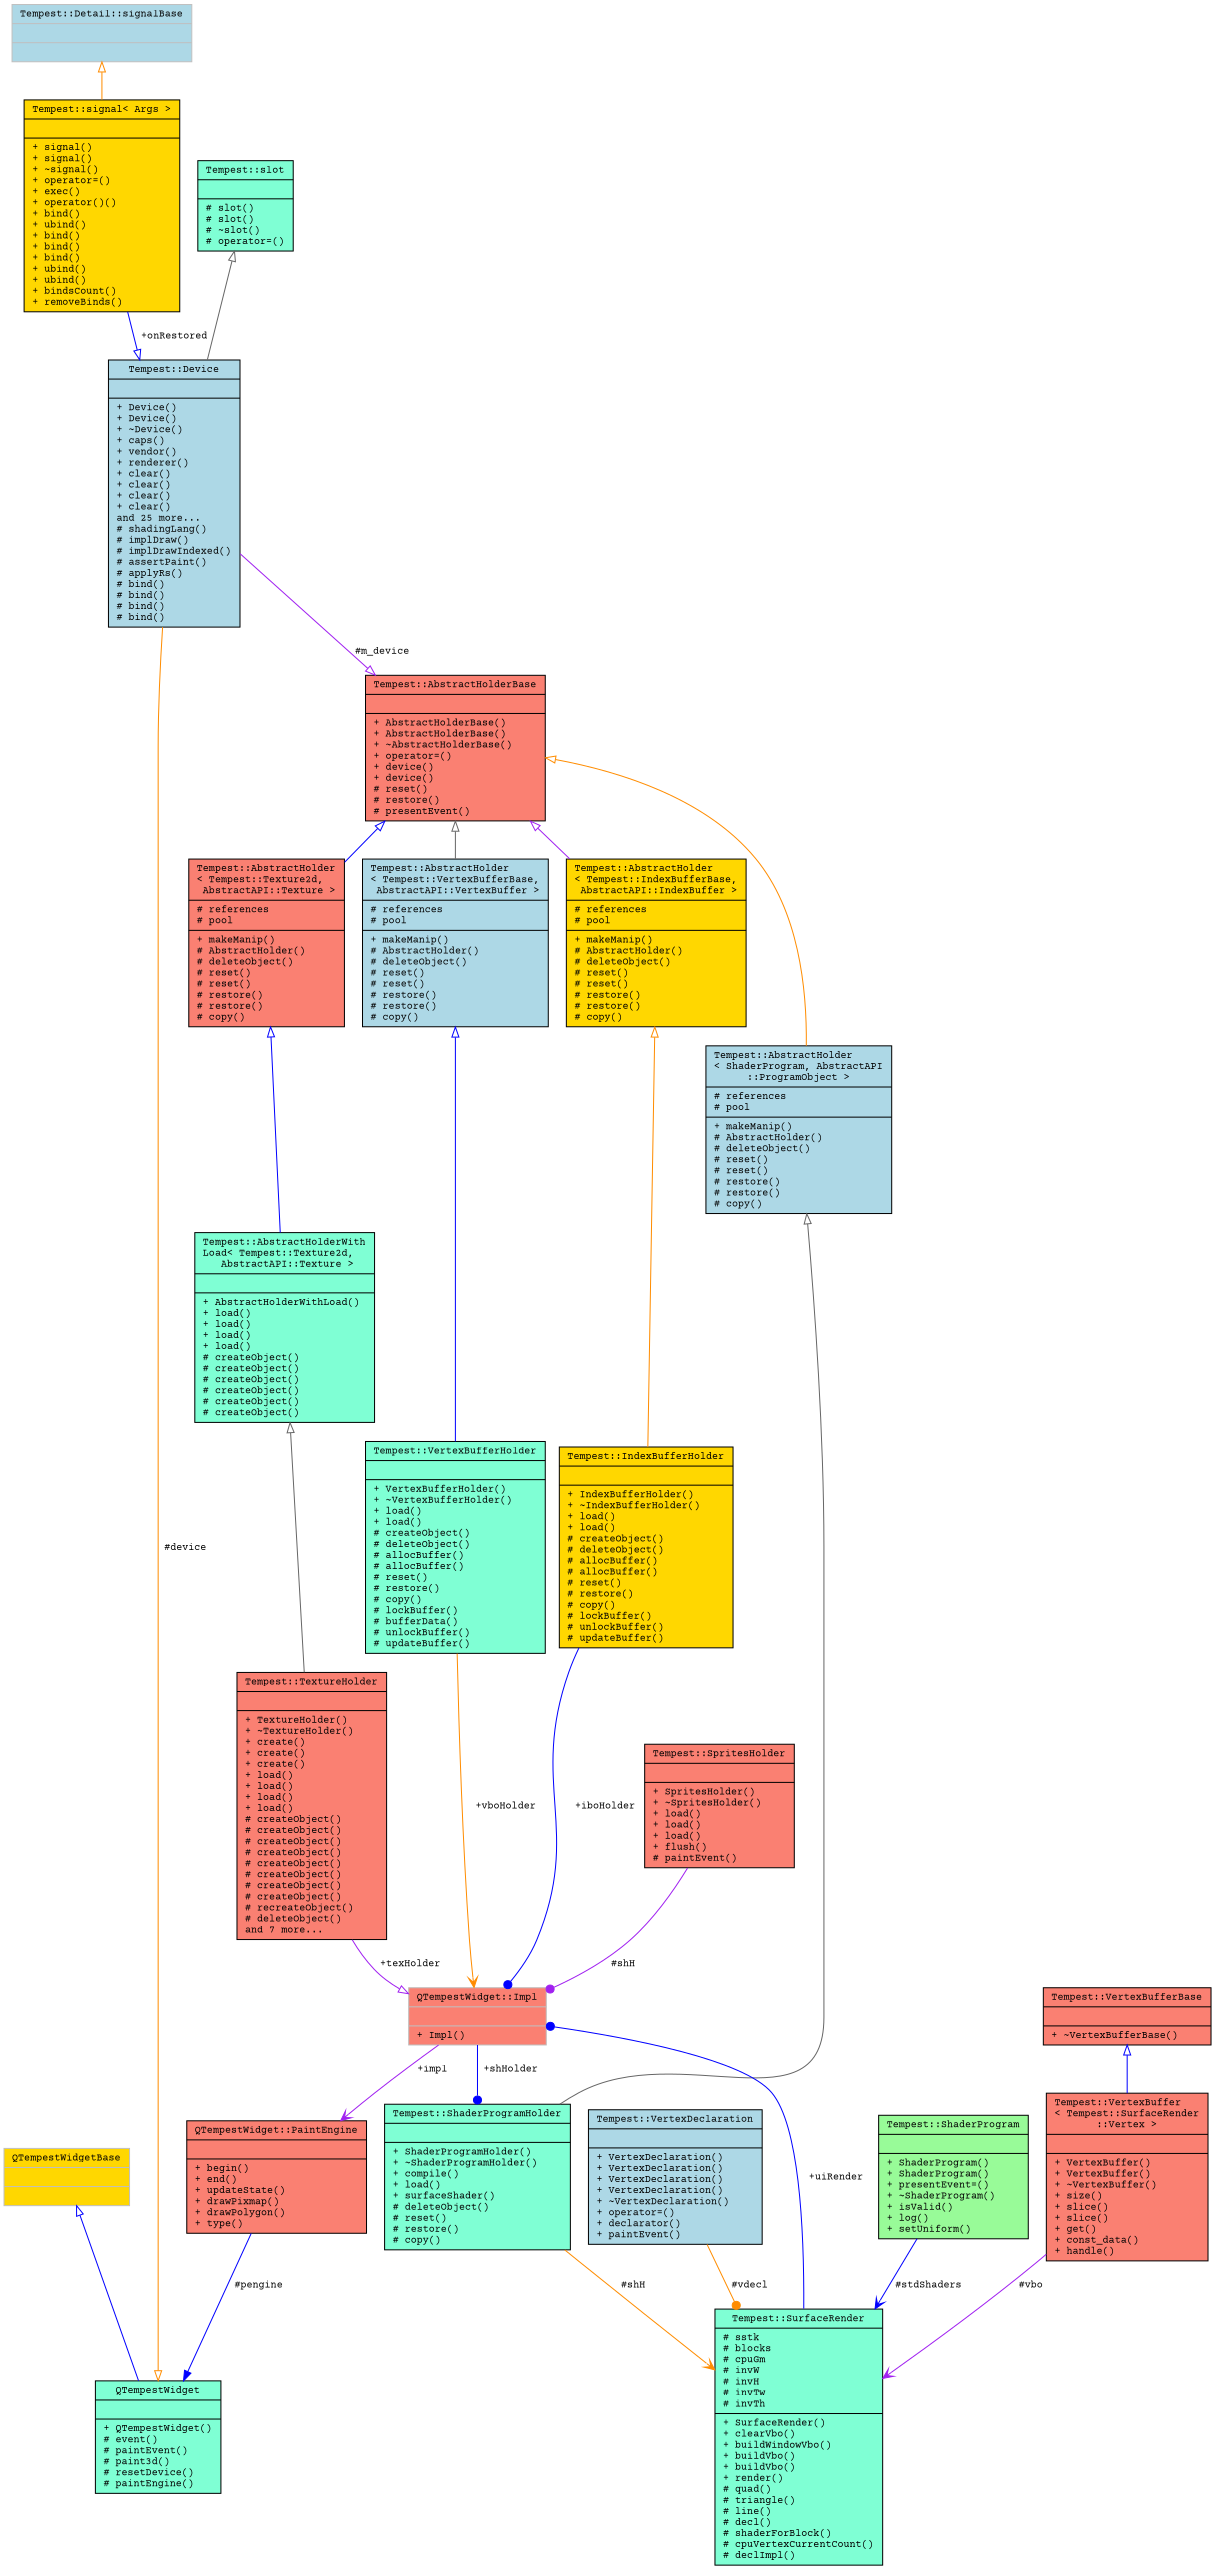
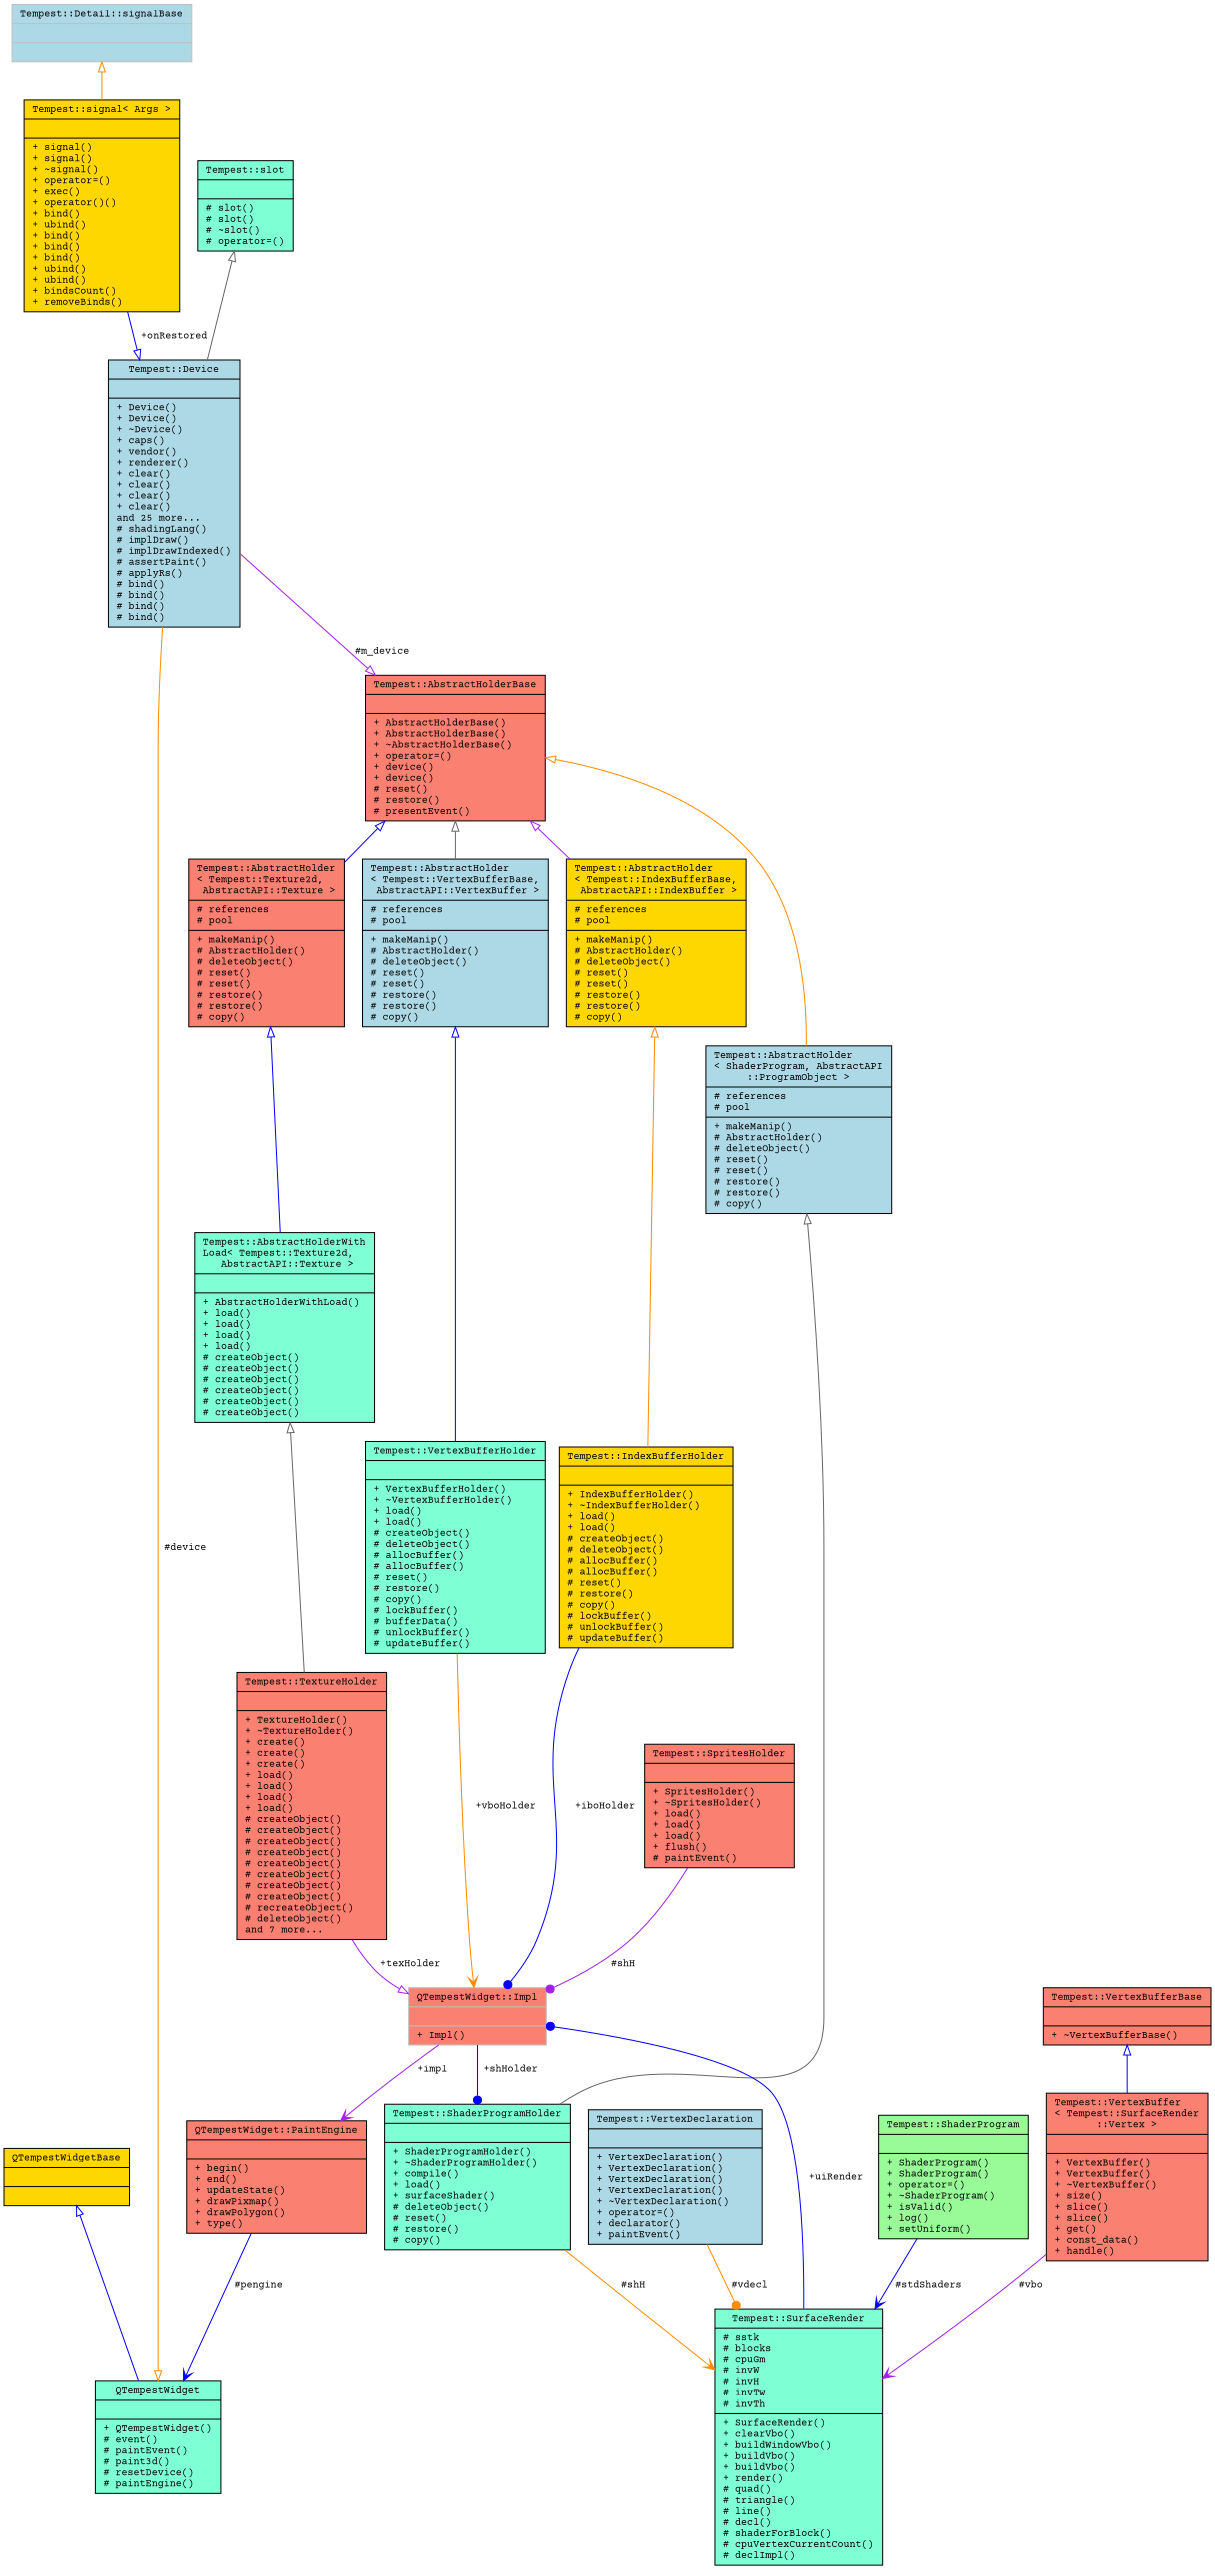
node "QTempestWidgetBase": color grey75 -> black
node "Tempest::ShaderProgram": text "+ presentEvent=()" -> "+ operator=()"
edge "QTempestWidget::PaintEngine" -> "QTempestWidget": arrowhead normal -> vee
